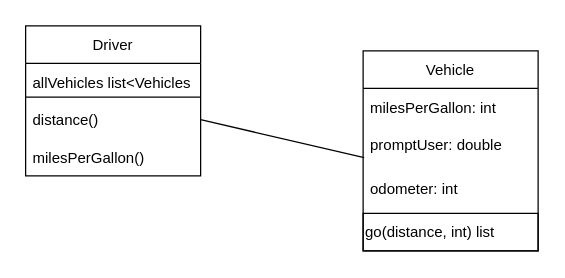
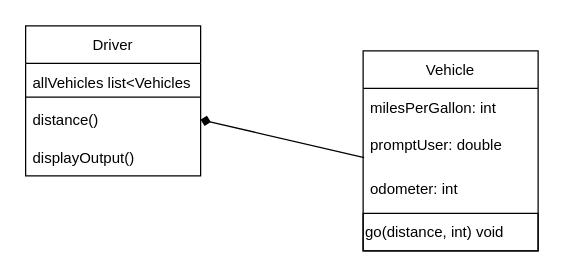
edge "distance()" -- "odometer: int": arrowhead none -> diamond
node "milesPerGallon()": label "milesPerGallon()" -> "displayOutput()"
node "go(distance, int) list": label "go(distance, int) list" -> "go(distance, int) void"
